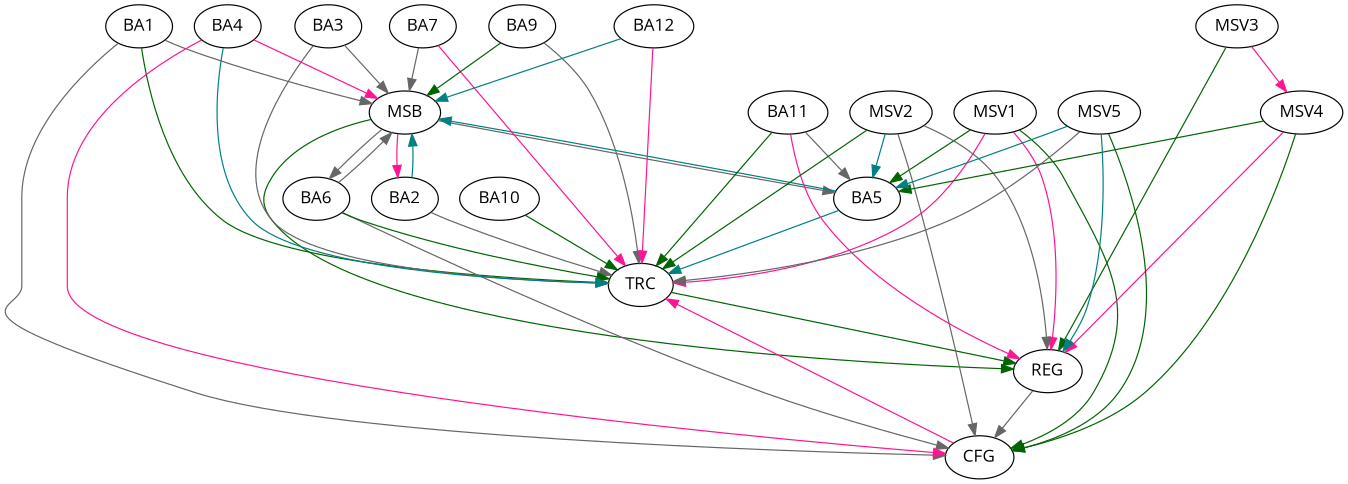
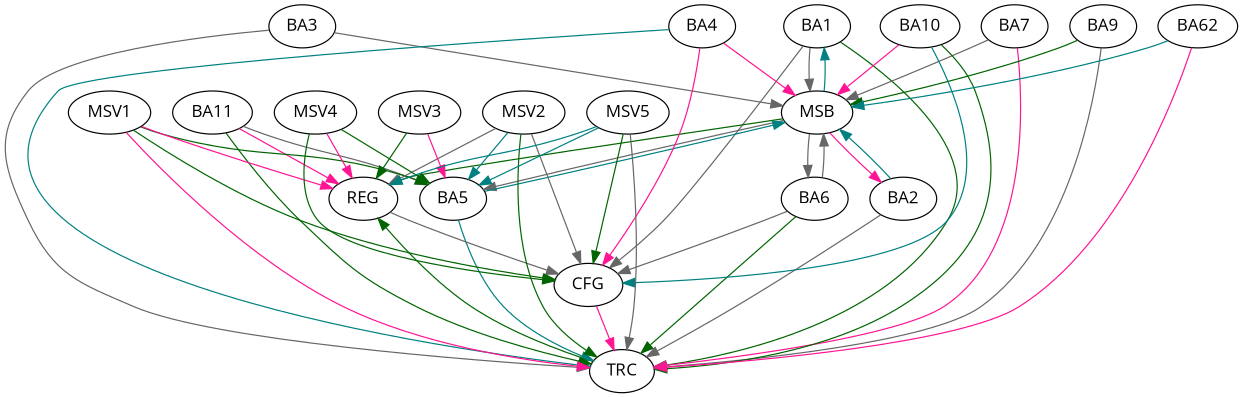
node "BA12": label "BA12" -> "BA62"
edge "BA10" -> "MSB": added
edge "MSV3" -> "MSV4": now "MSV3" -> "BA5"
edge "MSB" -> "BA1": added
edge "BA10" -> "CFG": added
